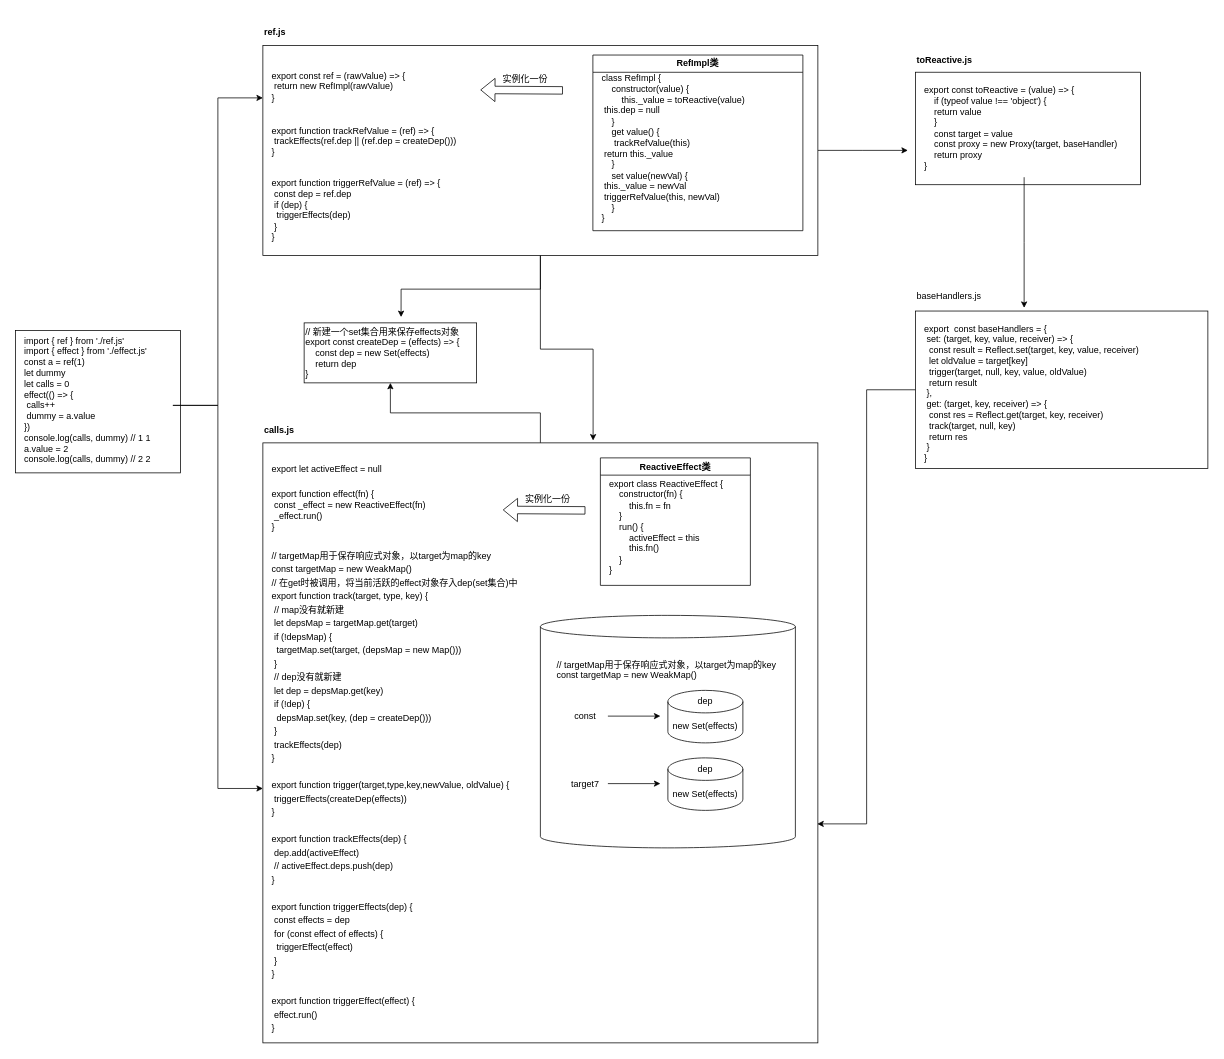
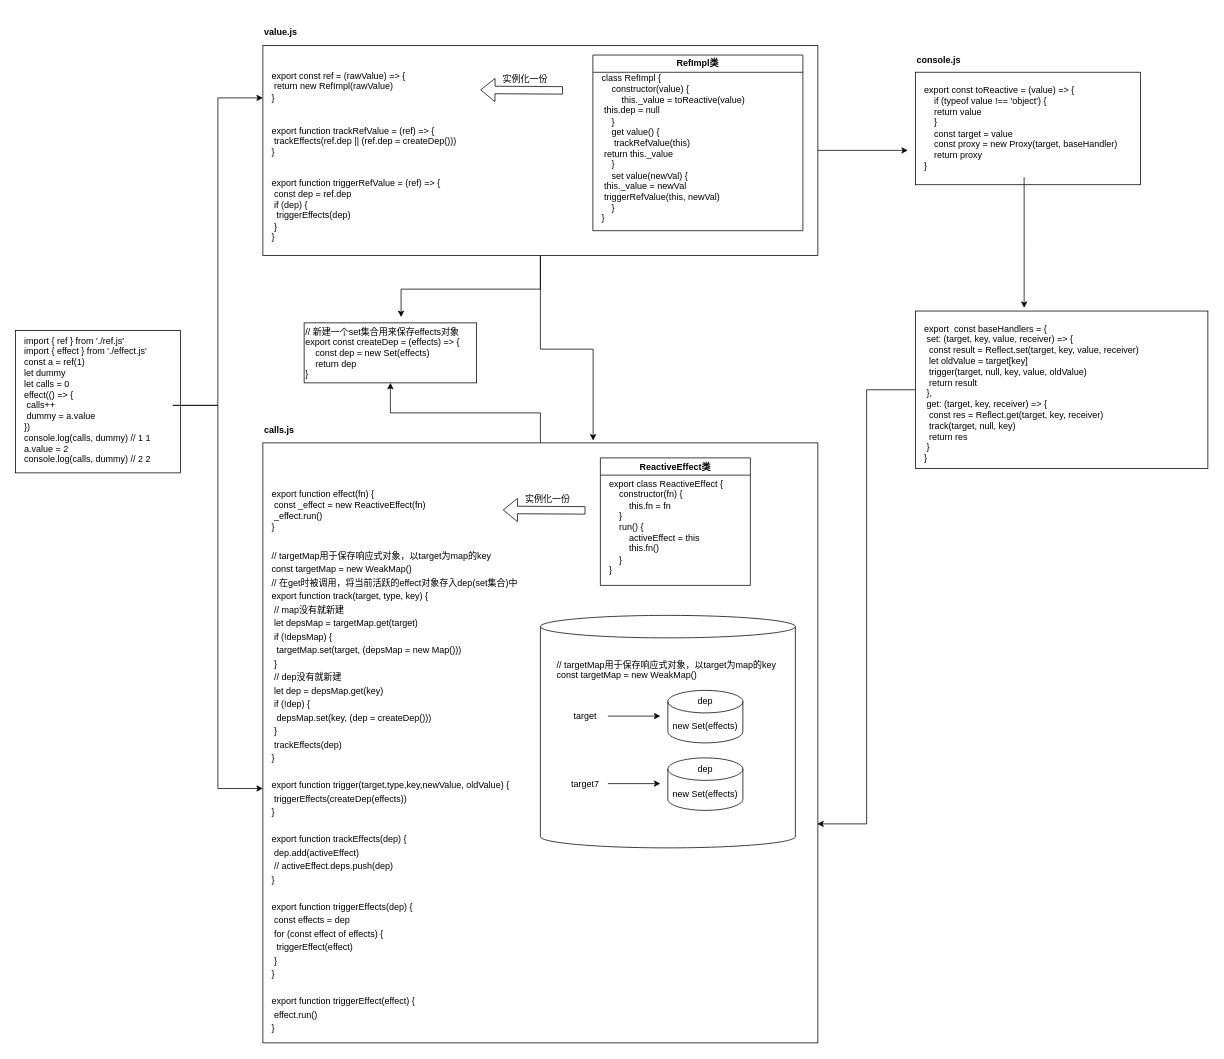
node "ref.js": label "ref.js" -> "value.js"
node "toReactive.js": label "toReactive.js" -> "console.js"
node "baseHandlers.js": removed
node "export let activeEffect = null": removed
node "const": label "const" -> "target"
